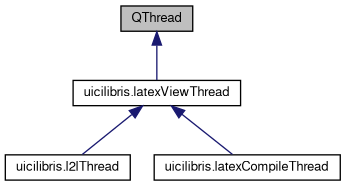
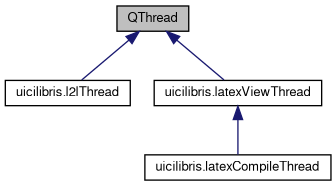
edge "uicilibris.l2lThread" -> "uicilibris.latexViewThread": now "uicilibris.l2lThread" -> "QThread"
